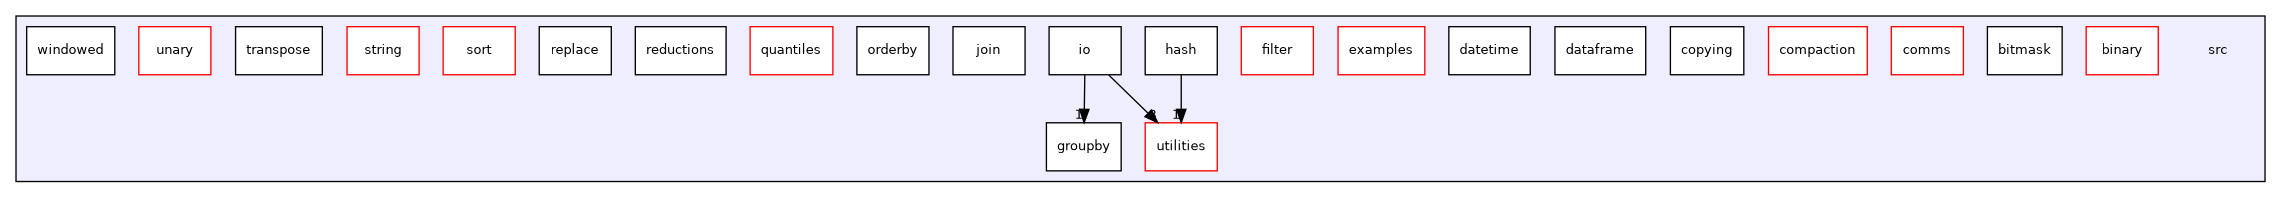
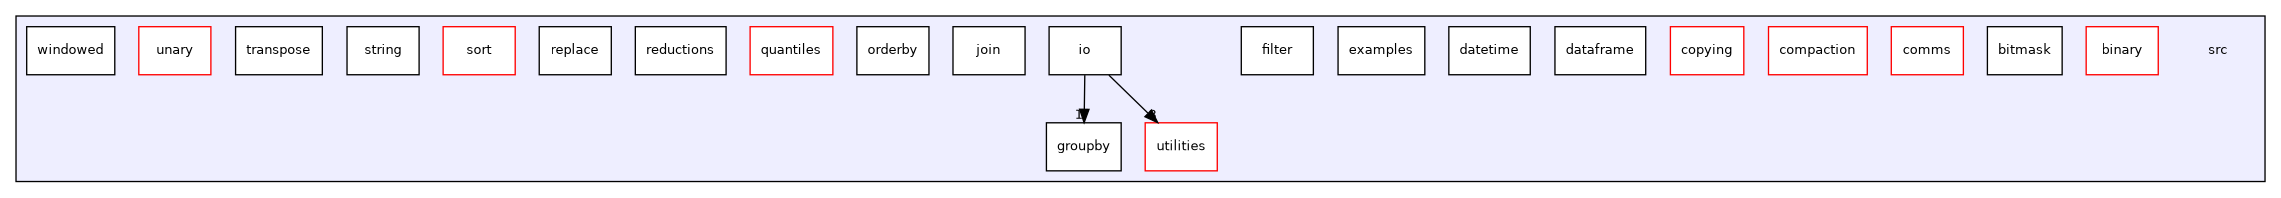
node "string": color red -> black
node "hash": removed
node "filter": color red -> black
node "examples": color red -> black
node "copying": color black -> red
